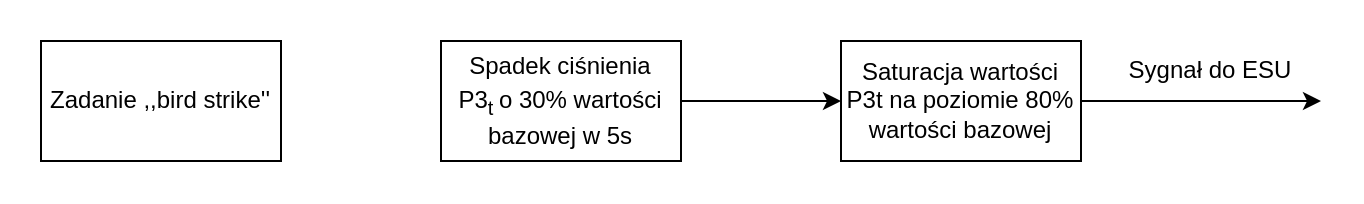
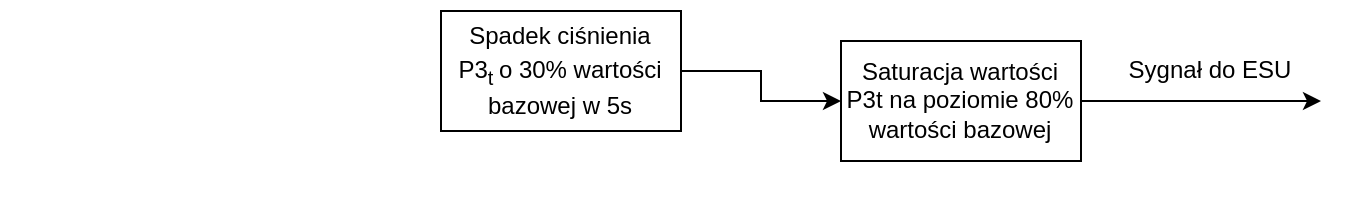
node "Zadanie ,,bird strike''": removed
node "Spadek ciśnienia P3t o 30% wartości bazowej w 5s": moved (561, 101) -> (561, 71)
